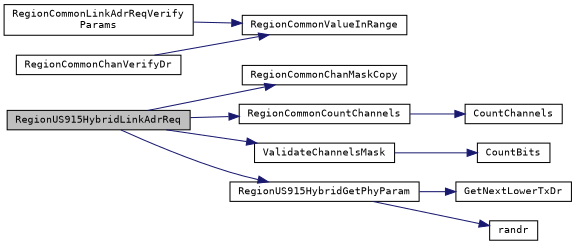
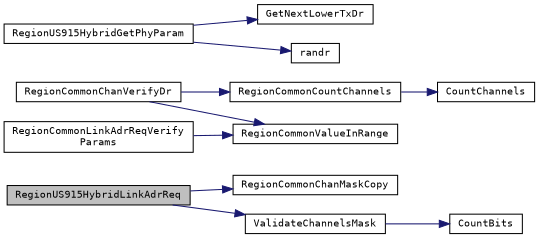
edge "RegionUS915HybridLinkAdrReq" -> "RegionCommonCountChannels": now "RegionCommonChanVerifyDr" -> "RegionCommonCountChannels"
edge "RegionUS915HybridLinkAdrReq" -> "RegionUS915HybridGetPhyParam": removed
